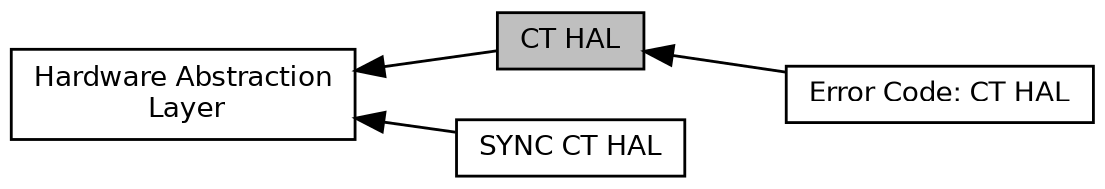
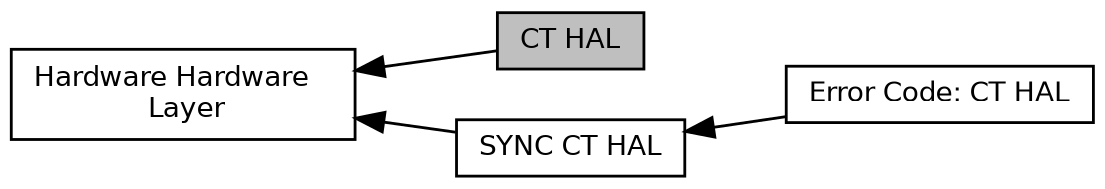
edge "Error Code: CT HAL" -> "CT HAL": now "Error Code: CT HAL" -> "SYNC CT HAL"
node "Hardware Abstraction Layer": label "Hardware Abstraction Layer" -> "Hardware Hardware Layer"
